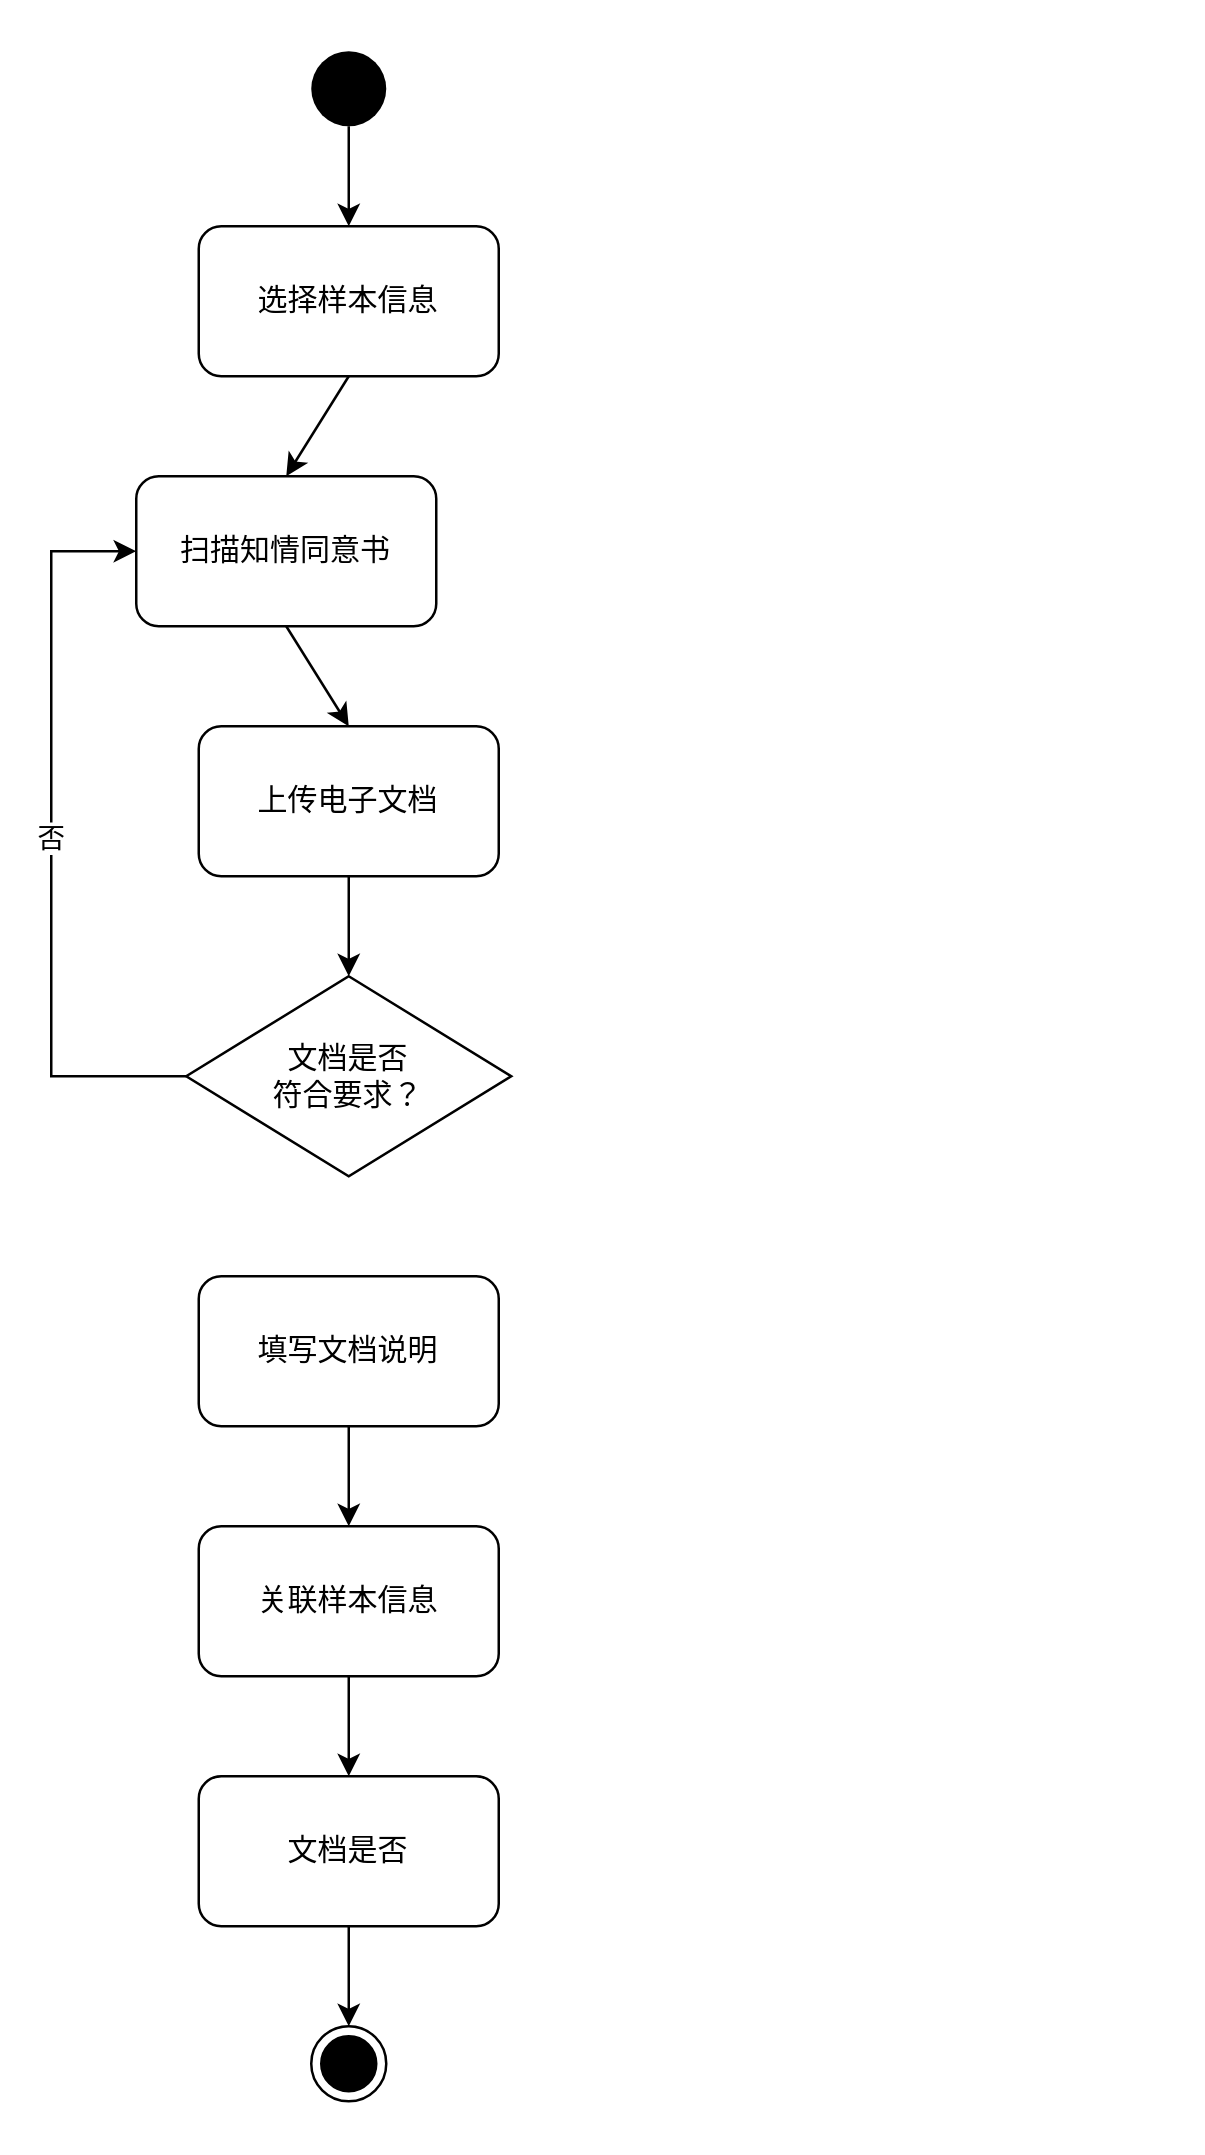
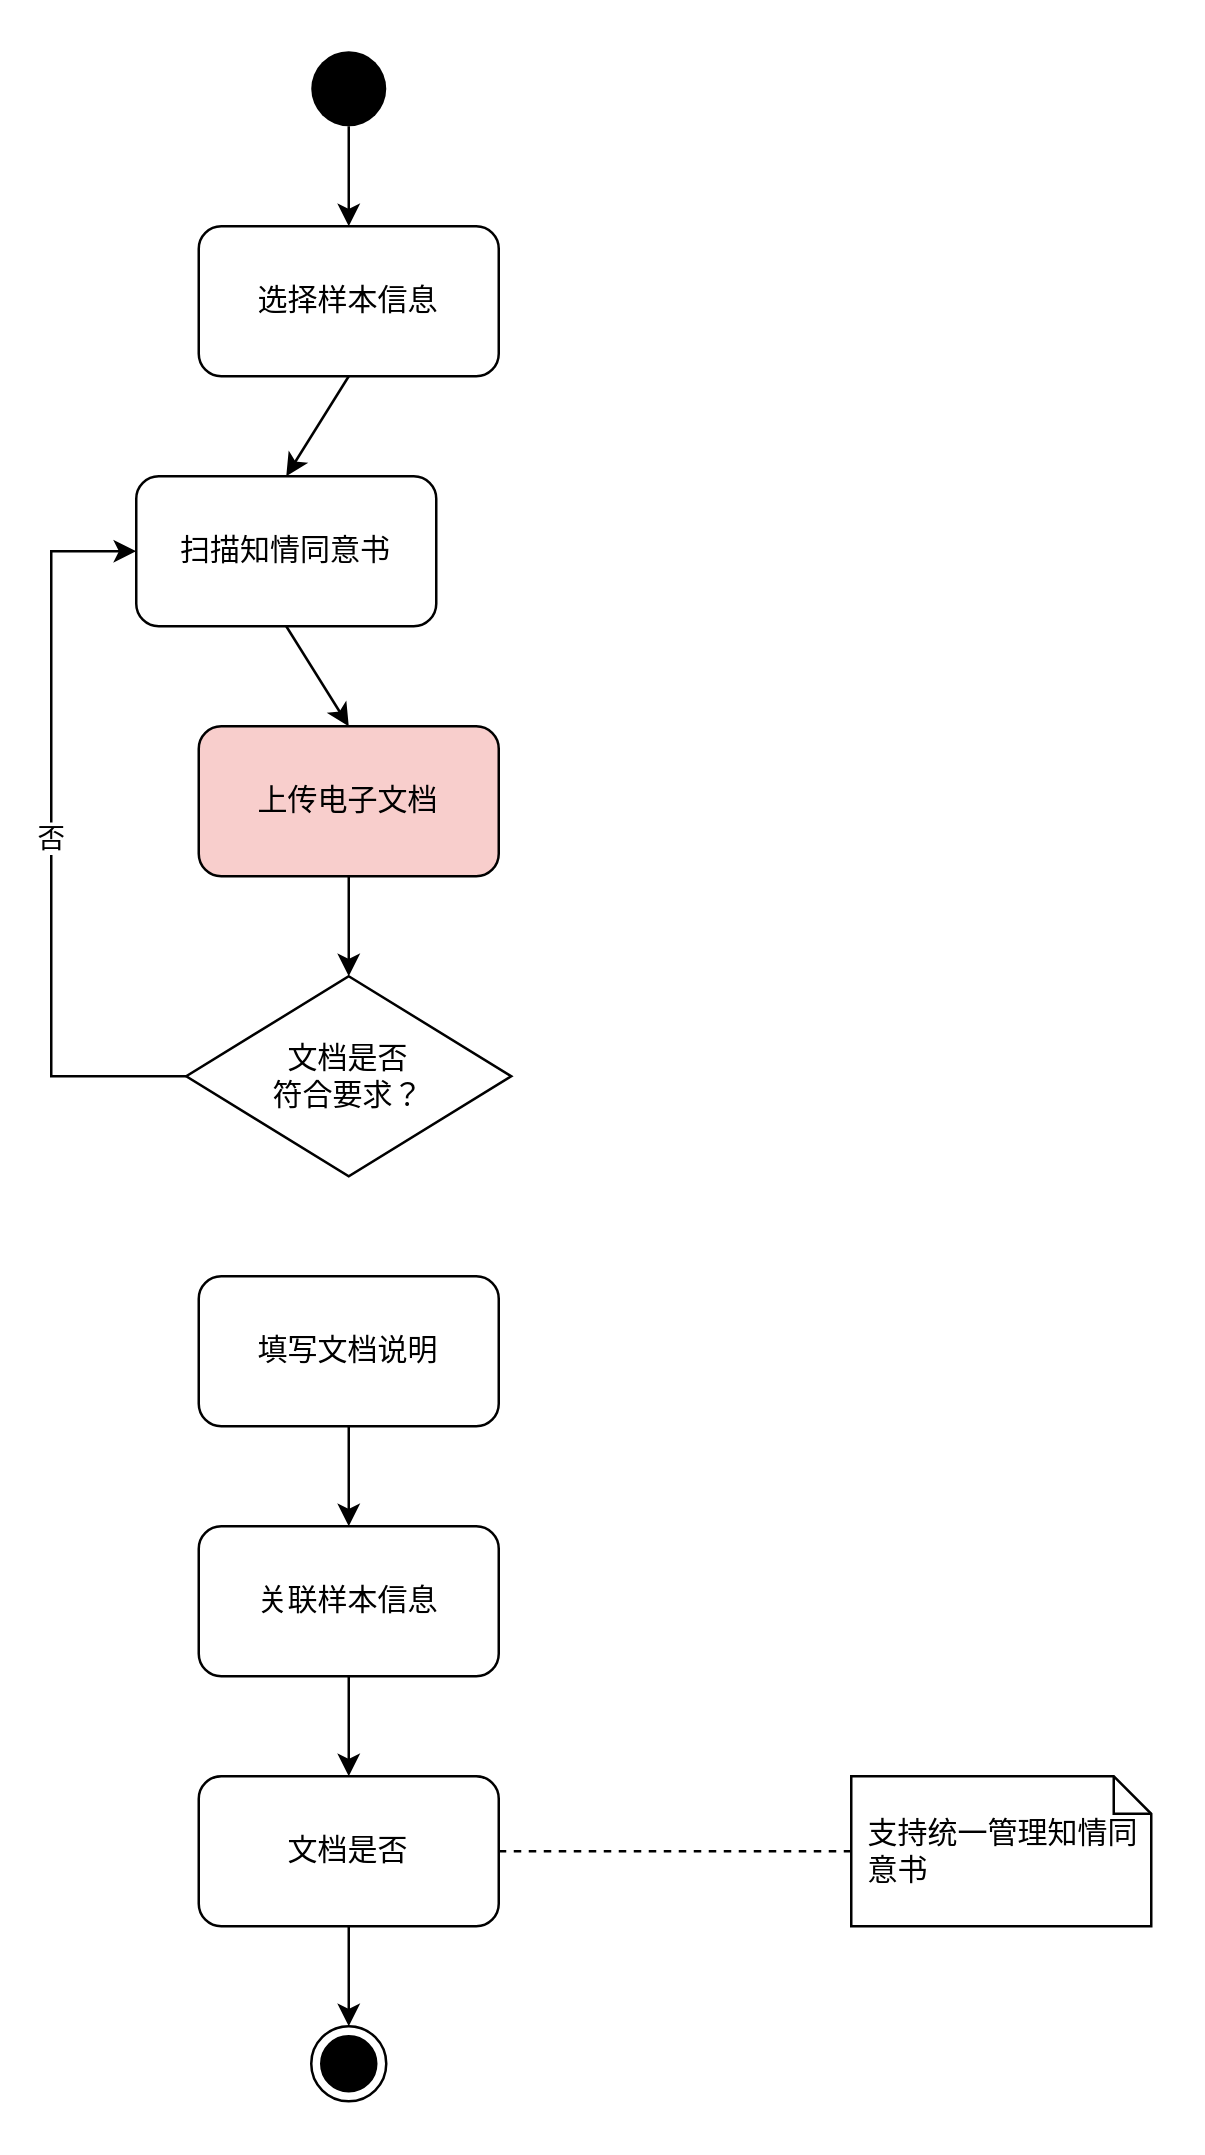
node "上传电子文档": fillcolor #ffffff -> #f8cecc
edge "文档是否" -- "支持统一管理知情同意书": added
node "支持统一管理知情同意书": added
